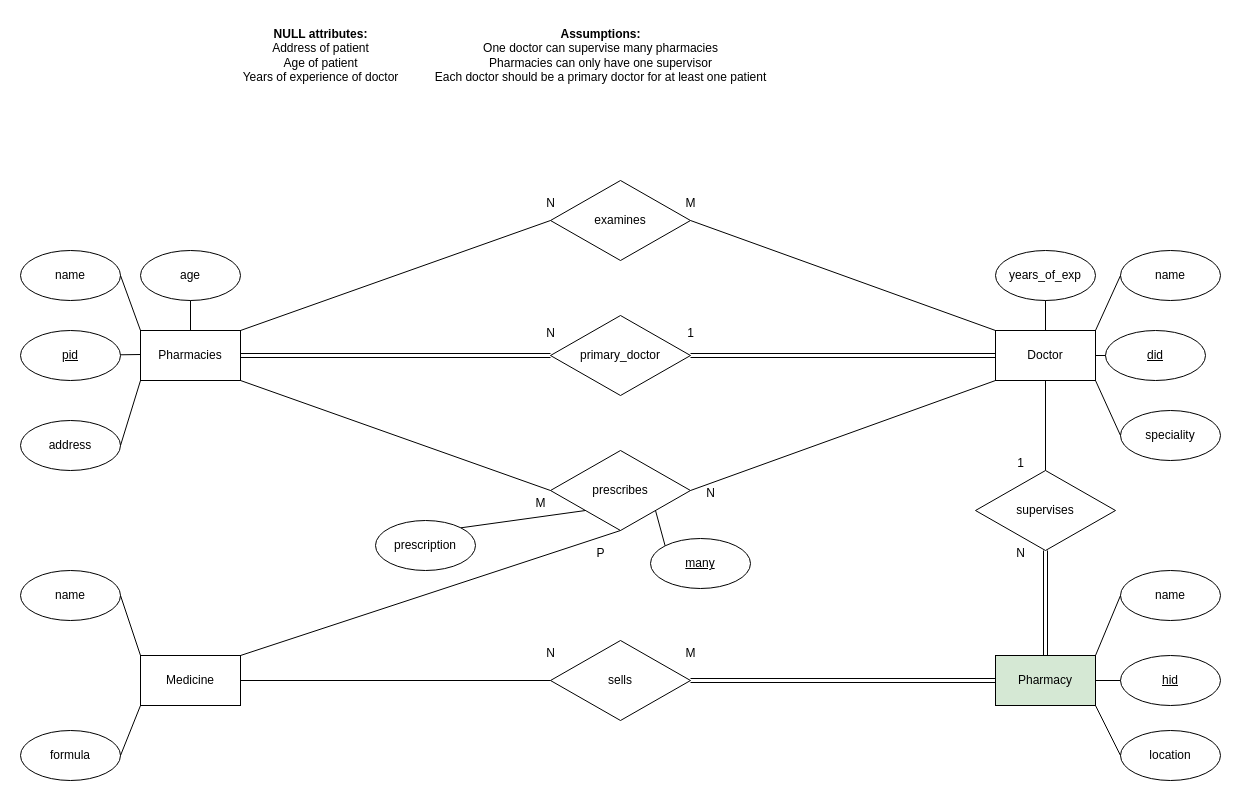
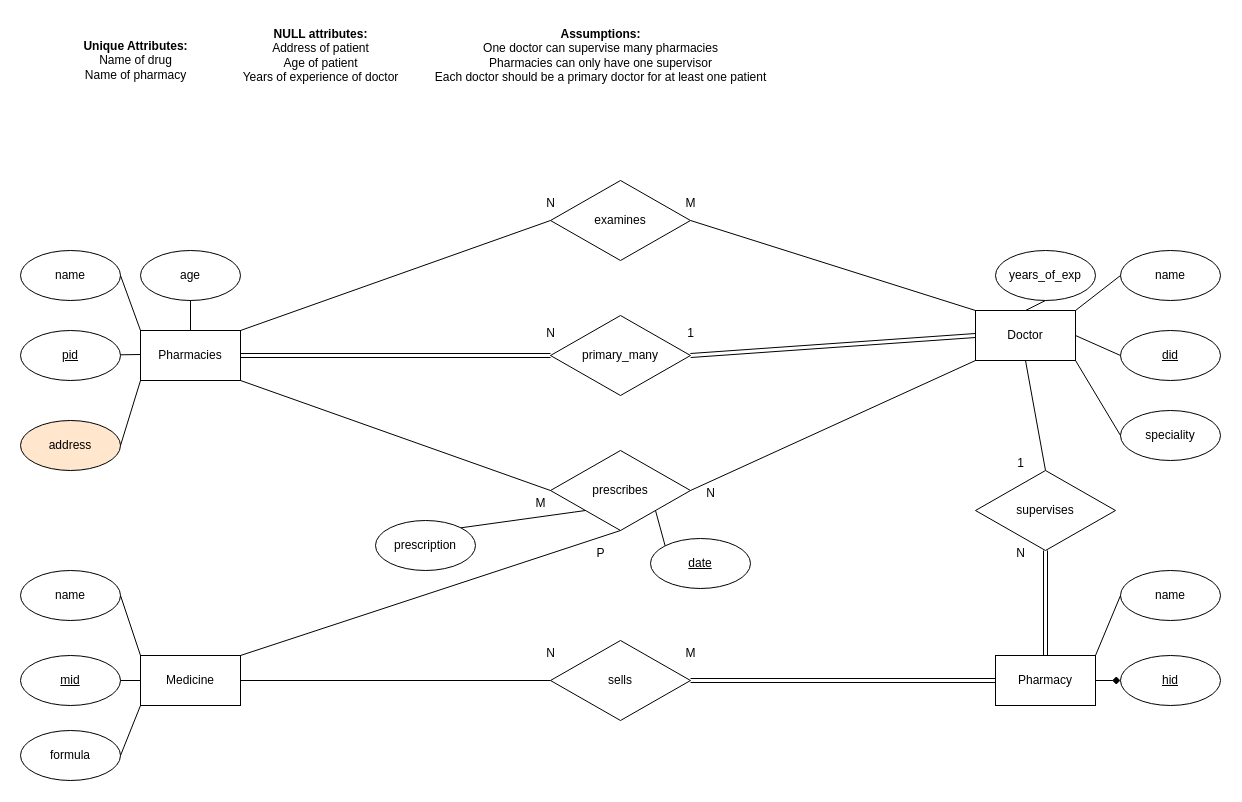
node "Unique Attributes: Name of drug Name of pharmacy": added
node "primary_doctor": label "primary_doctor" -> "primary_many"
node "Doctor": moved (1046, 356) -> (1026, 336)
node "did": moved (1156, 356) -> (1171, 356)
node "address": fillcolor #ffffff -> #ffe6cc
node "many": label "many" -> "date"
node "mid": added
edge "mid" -- "Medicine": added
node "Pharmacy": fillcolor #d5e8d4 -> #ffffff
edge "Pharmacy" -- "hid": arrowhead none -> diamond
edge "Pharmacy" -- "location": removed
node "location": removed
